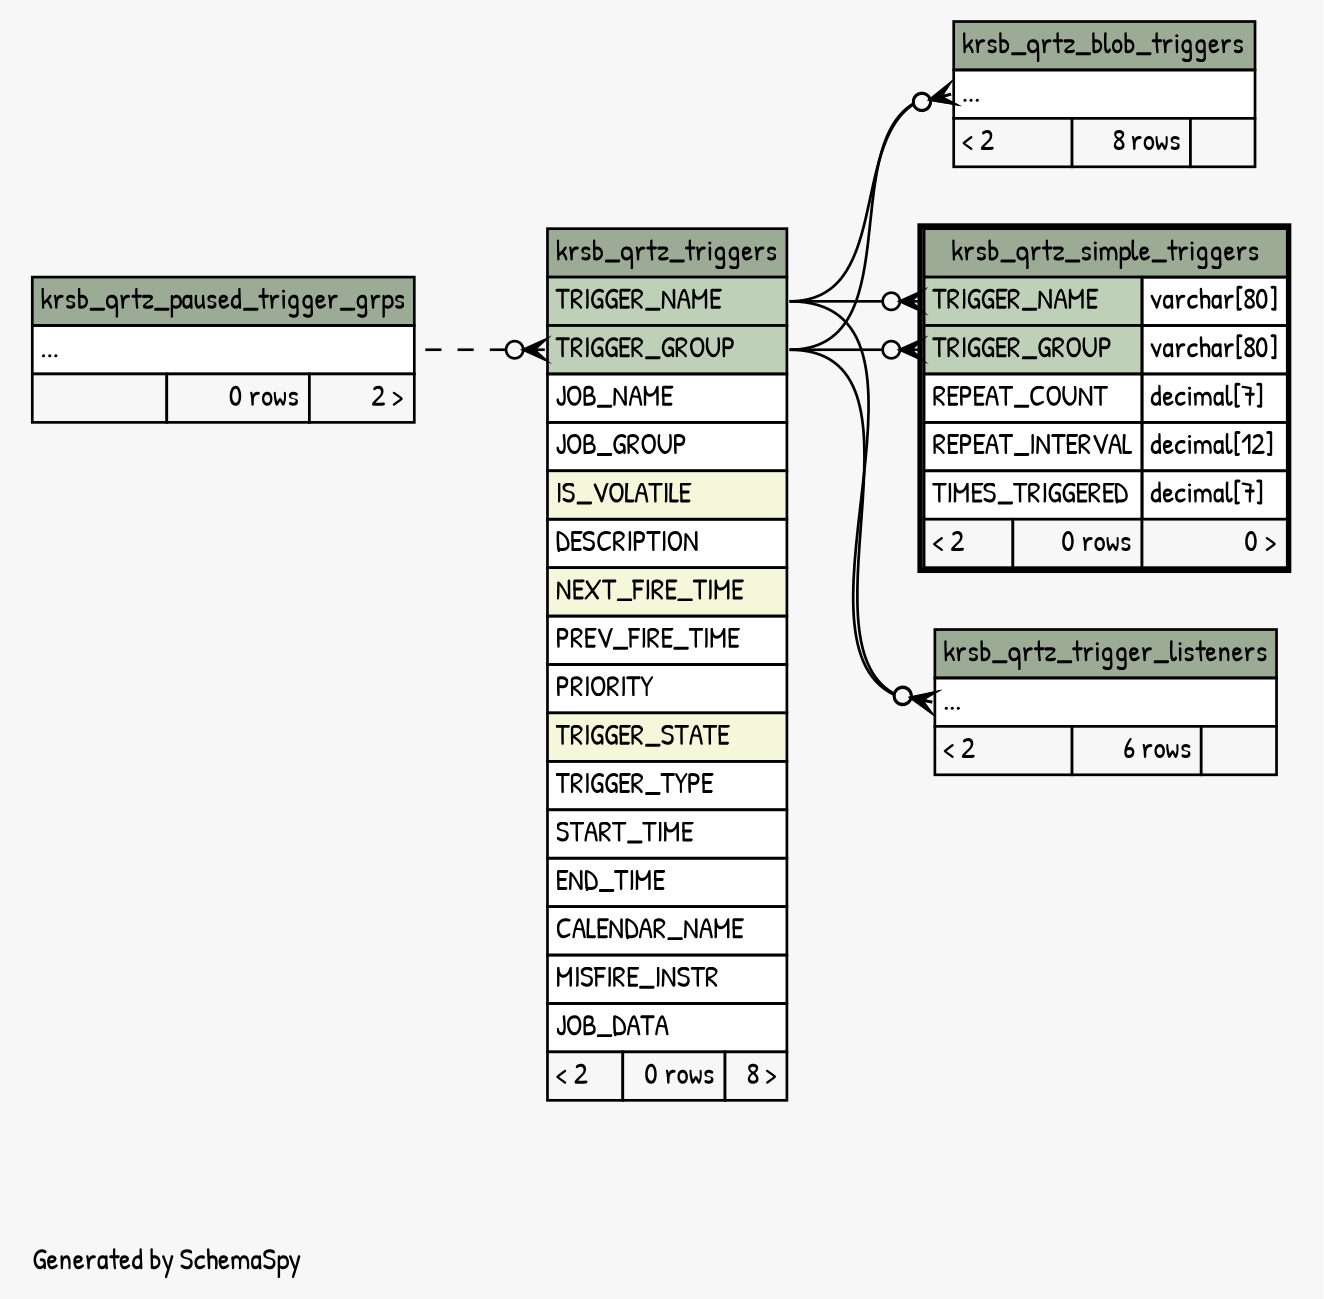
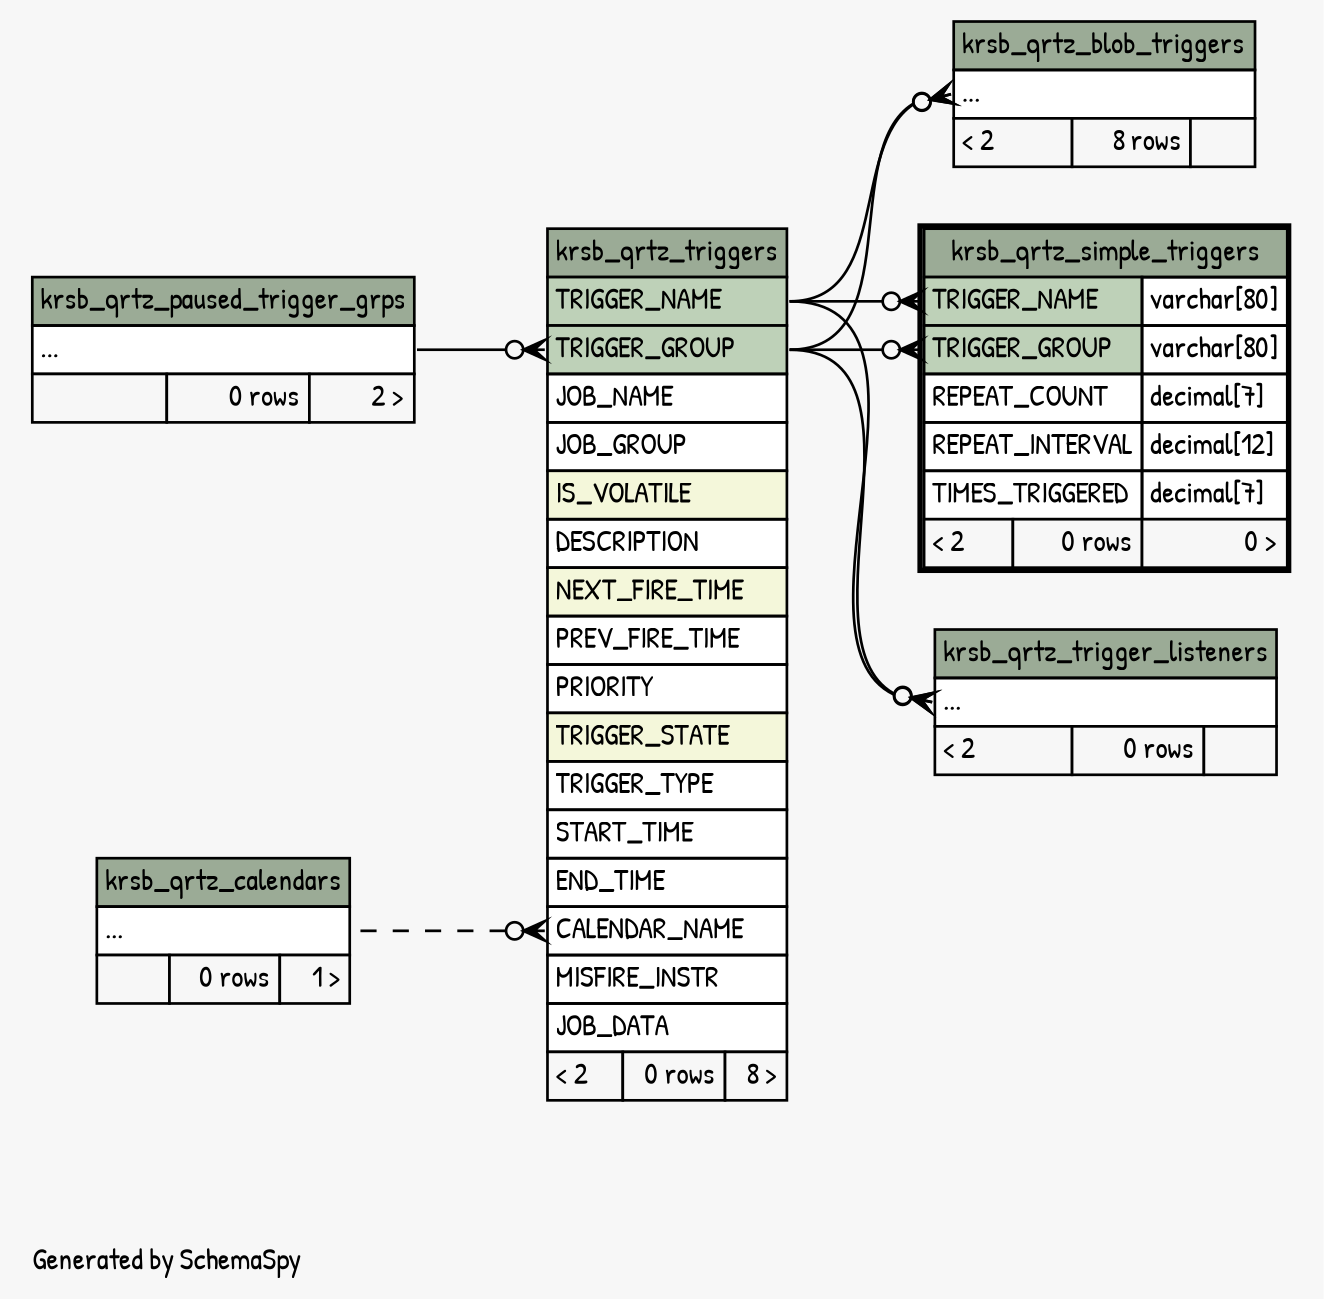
edge "krsb_qrtz_paused_trigger_grps" -> "krsb_qrtz_triggers": style dashed -> solid
node "krsb_qrtz_trigger_listeners": text "6 rows" -> "0 rows"
node "krsb_qrtz_calendars": added
